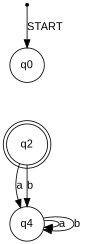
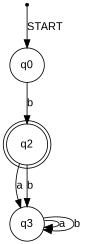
edge "q0" -> "q2": added, label "b"
node "q4": label "q4" -> "q3"
